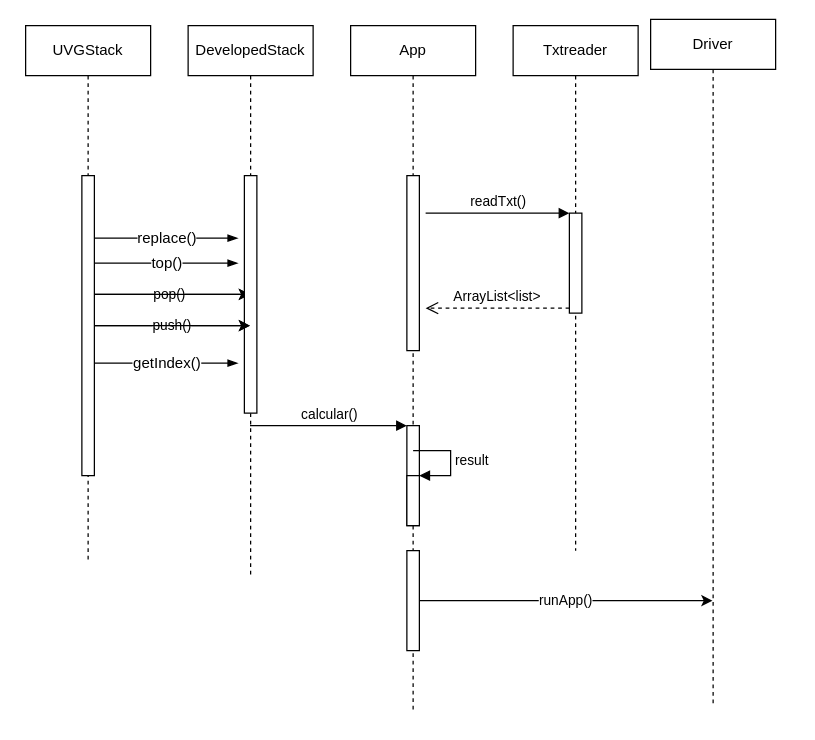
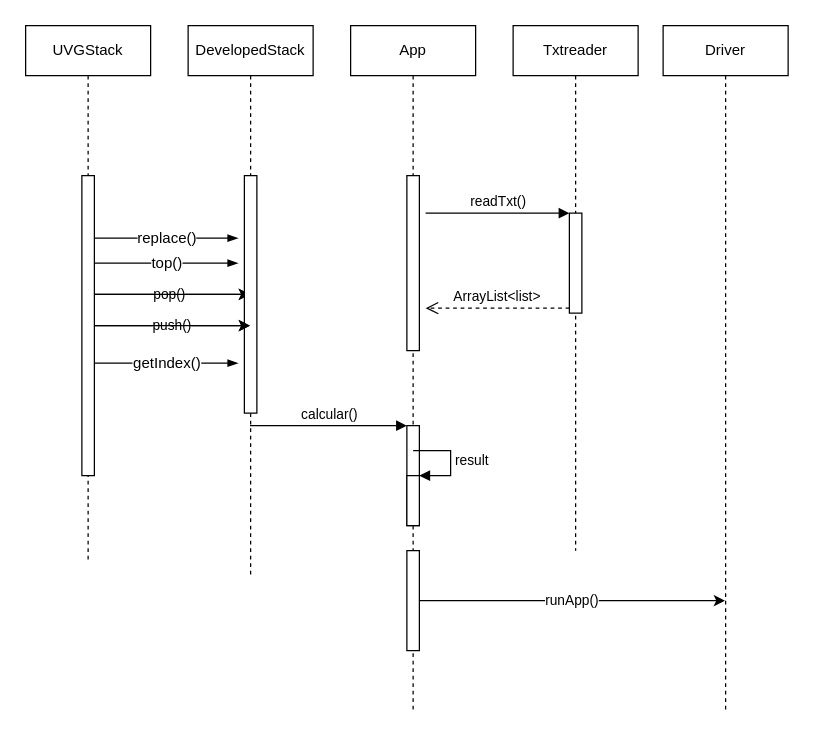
node "Driver": moved (713, 363) -> (726, 369)
